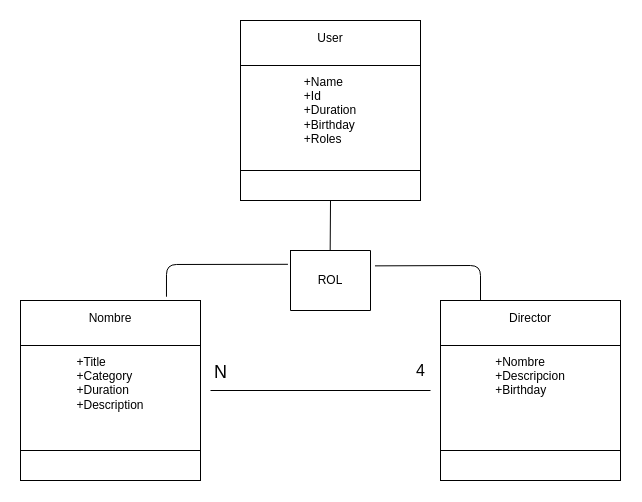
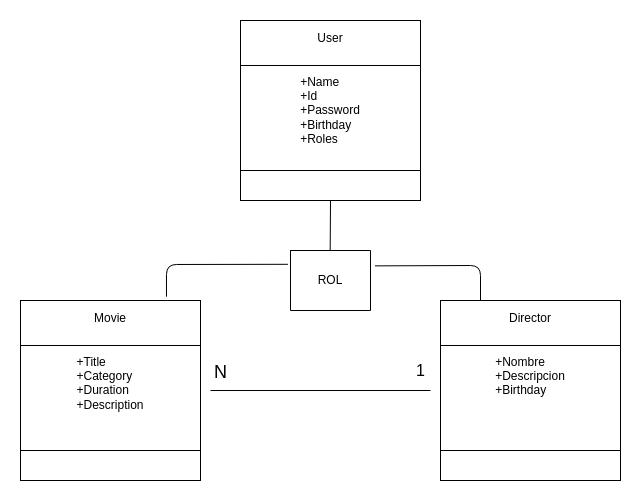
node "User +Name +Id +Duration +Birthday +Roles": label "User +Name +Id +Duration +Birthday +Roles" -> "User +Name +Id +Password +Birthday +Roles"
node "4": label "4" -> "1"
node "Nombre +Title +Category +Duration +Description": label "Nombre +Title +Category +Duration +Description" -> "Movie +Title +Category +Duration +Description"
